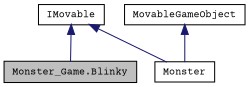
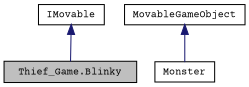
edge "Monster" -> "IMovable": removed
node "Monster_Game.Blinky": label "Monster_Game.Blinky" -> "Thief_Game.Blinky"
